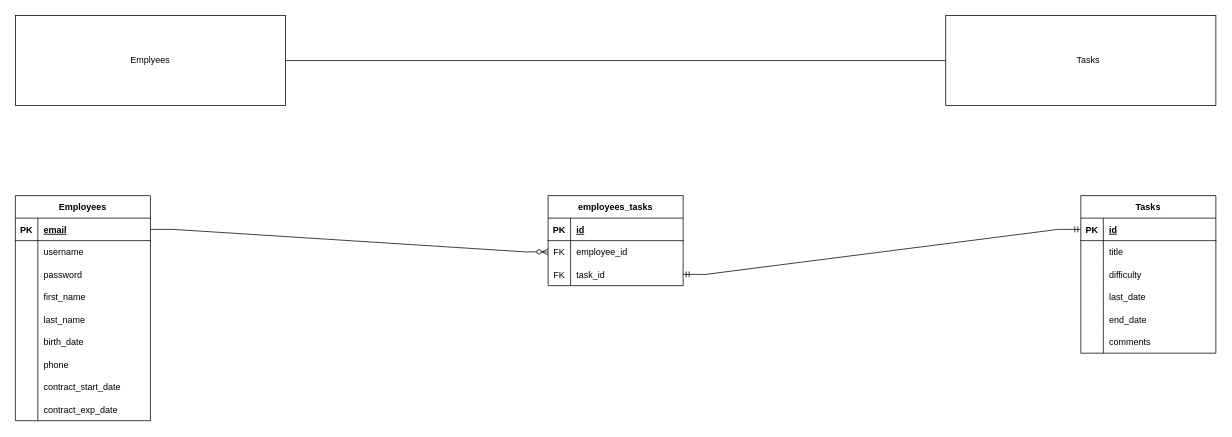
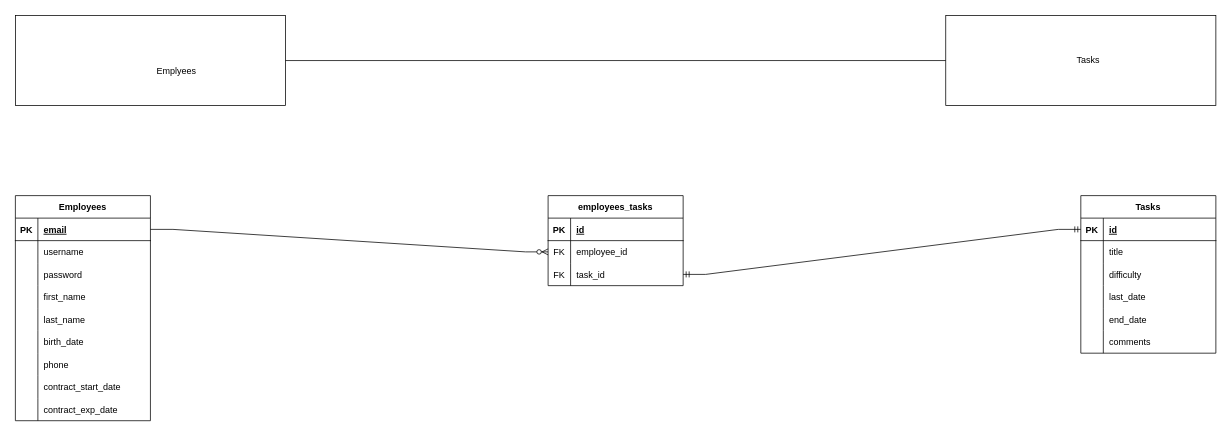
node "Emplyees": moved (150, 60) -> (177, 72)
